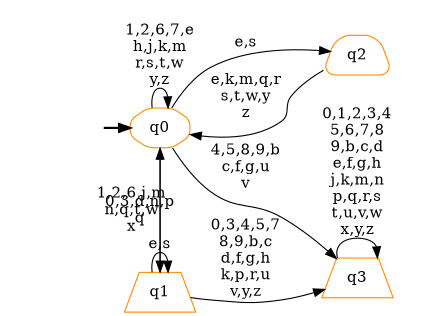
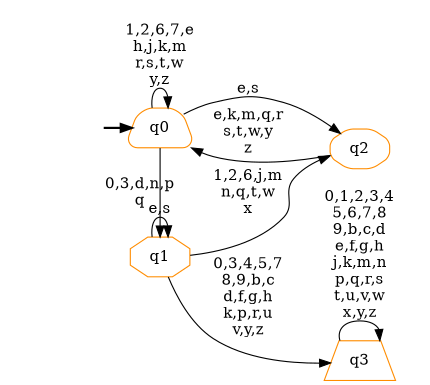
node "q2": shape trapezium -> octagon
node "q0": shape octagon -> trapezium
edge "q0" -> "q3": removed, label "4,5,8,9,b c,f,g,u v"
edge "q1" -> "q0": now "q1" -> "q2"
node "q1": shape trapezium -> octagon
